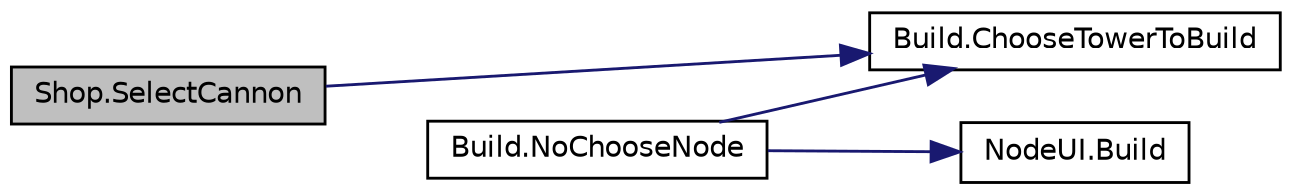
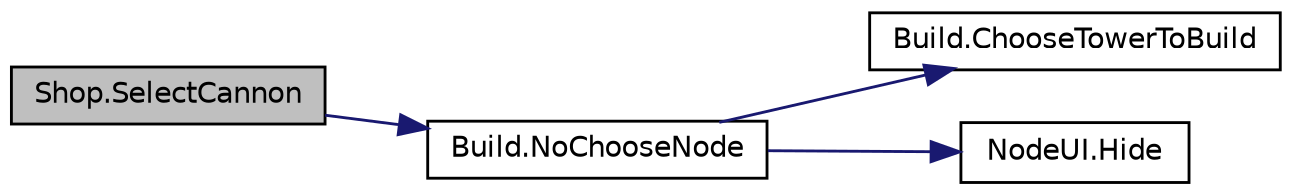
edge "Shop.SelectCannon" -> "Build.ChooseTowerToBuild": now "Shop.SelectCannon" -> "Build.NoChooseNode"
node "NodeUI.Build": label "NodeUI.Build" -> "NodeUI.Hide"
